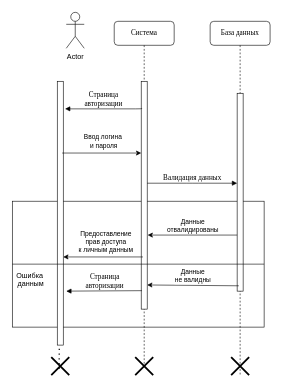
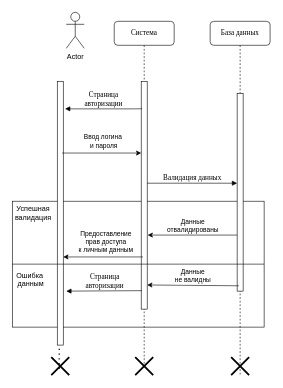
node "Успешная валидация": added
